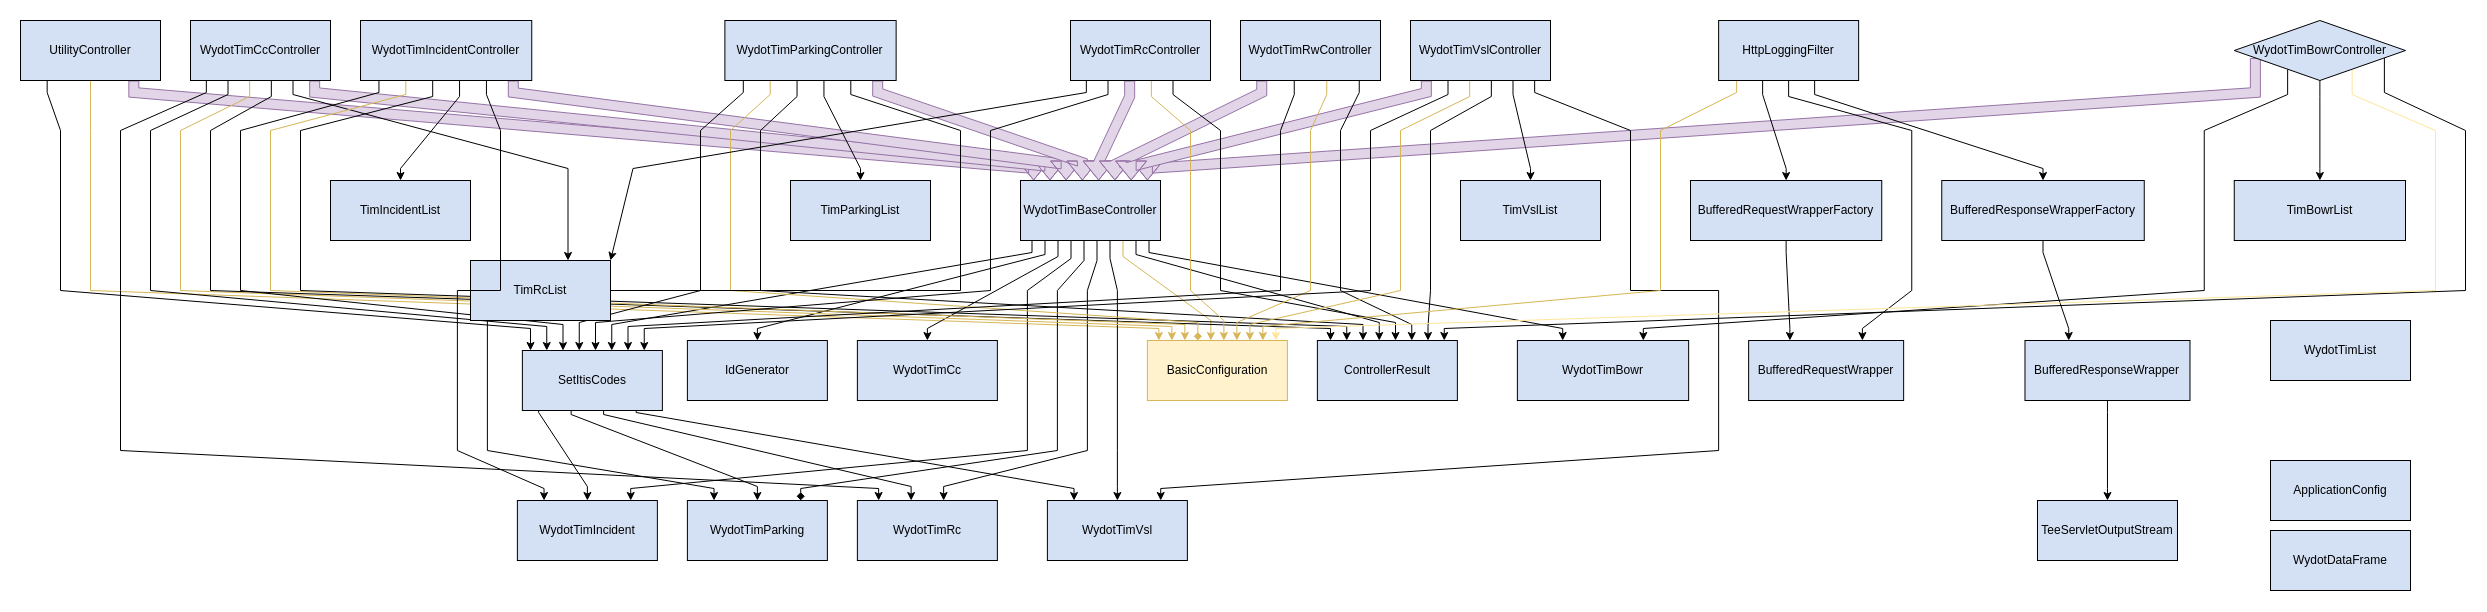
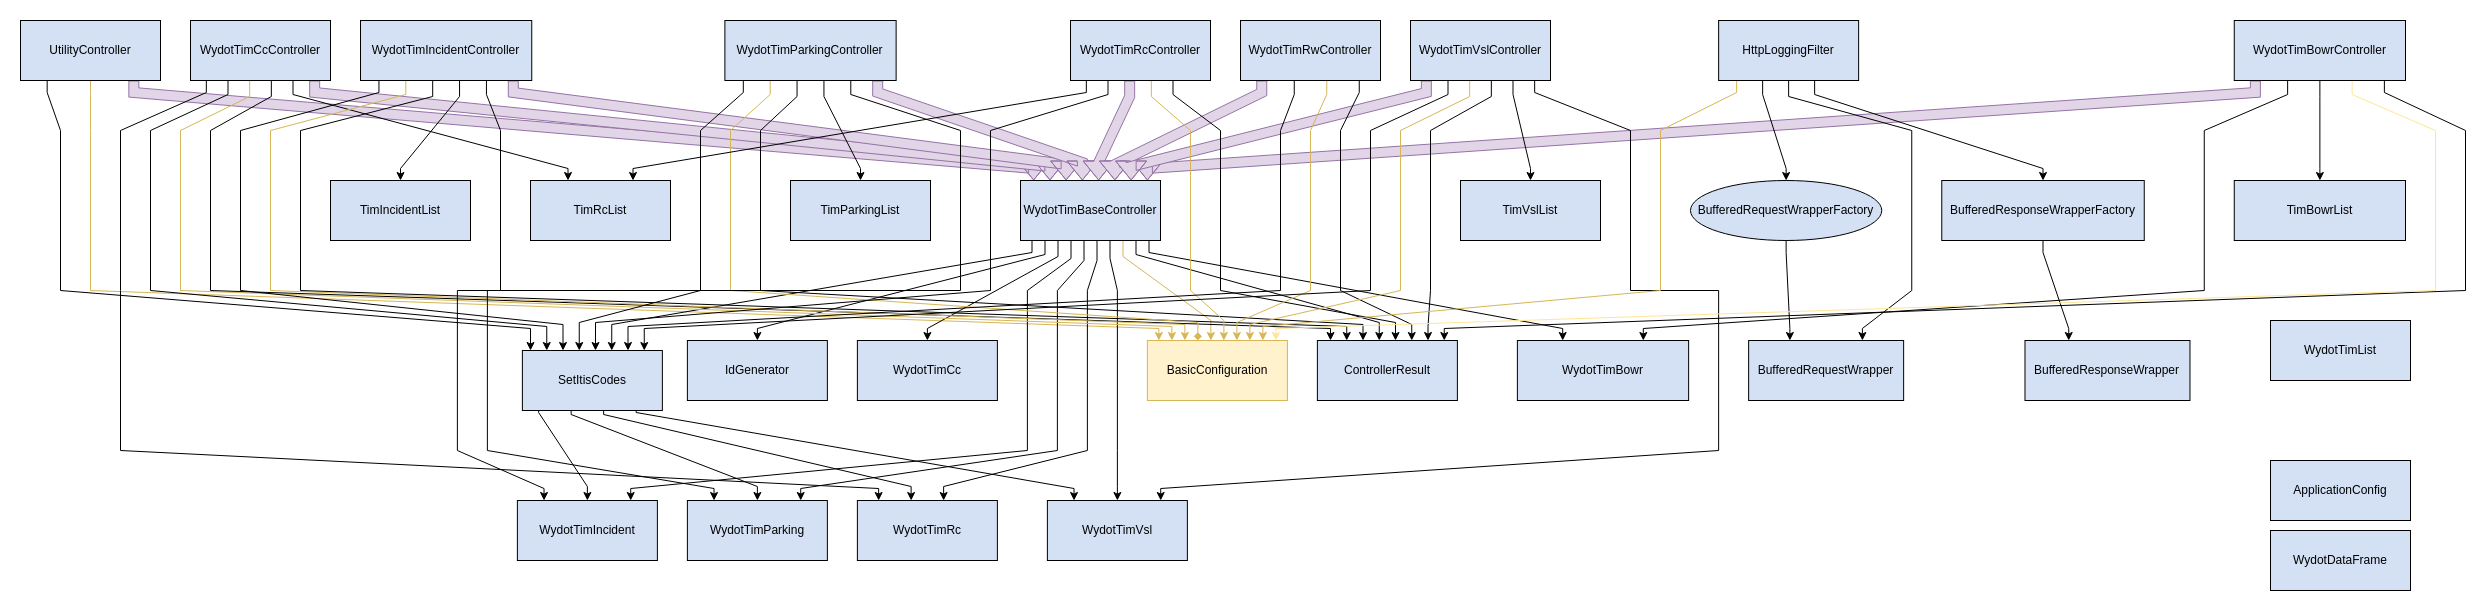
node "WydotTimBowrController": shape diamond -> rectangle
node "BufferedRequestWrapperFactory": shape rectangle -> ellipse
node "TimRcList": moved (541, 291) -> (601, 211)
edge "BufferedResponseWrapper" -> "TeeServletOutputStream": removed
edge "WydotTimBaseController" -> "WydotTimParking": arrowhead diamond -> classic
node "TeeServletOutputStream": removed
